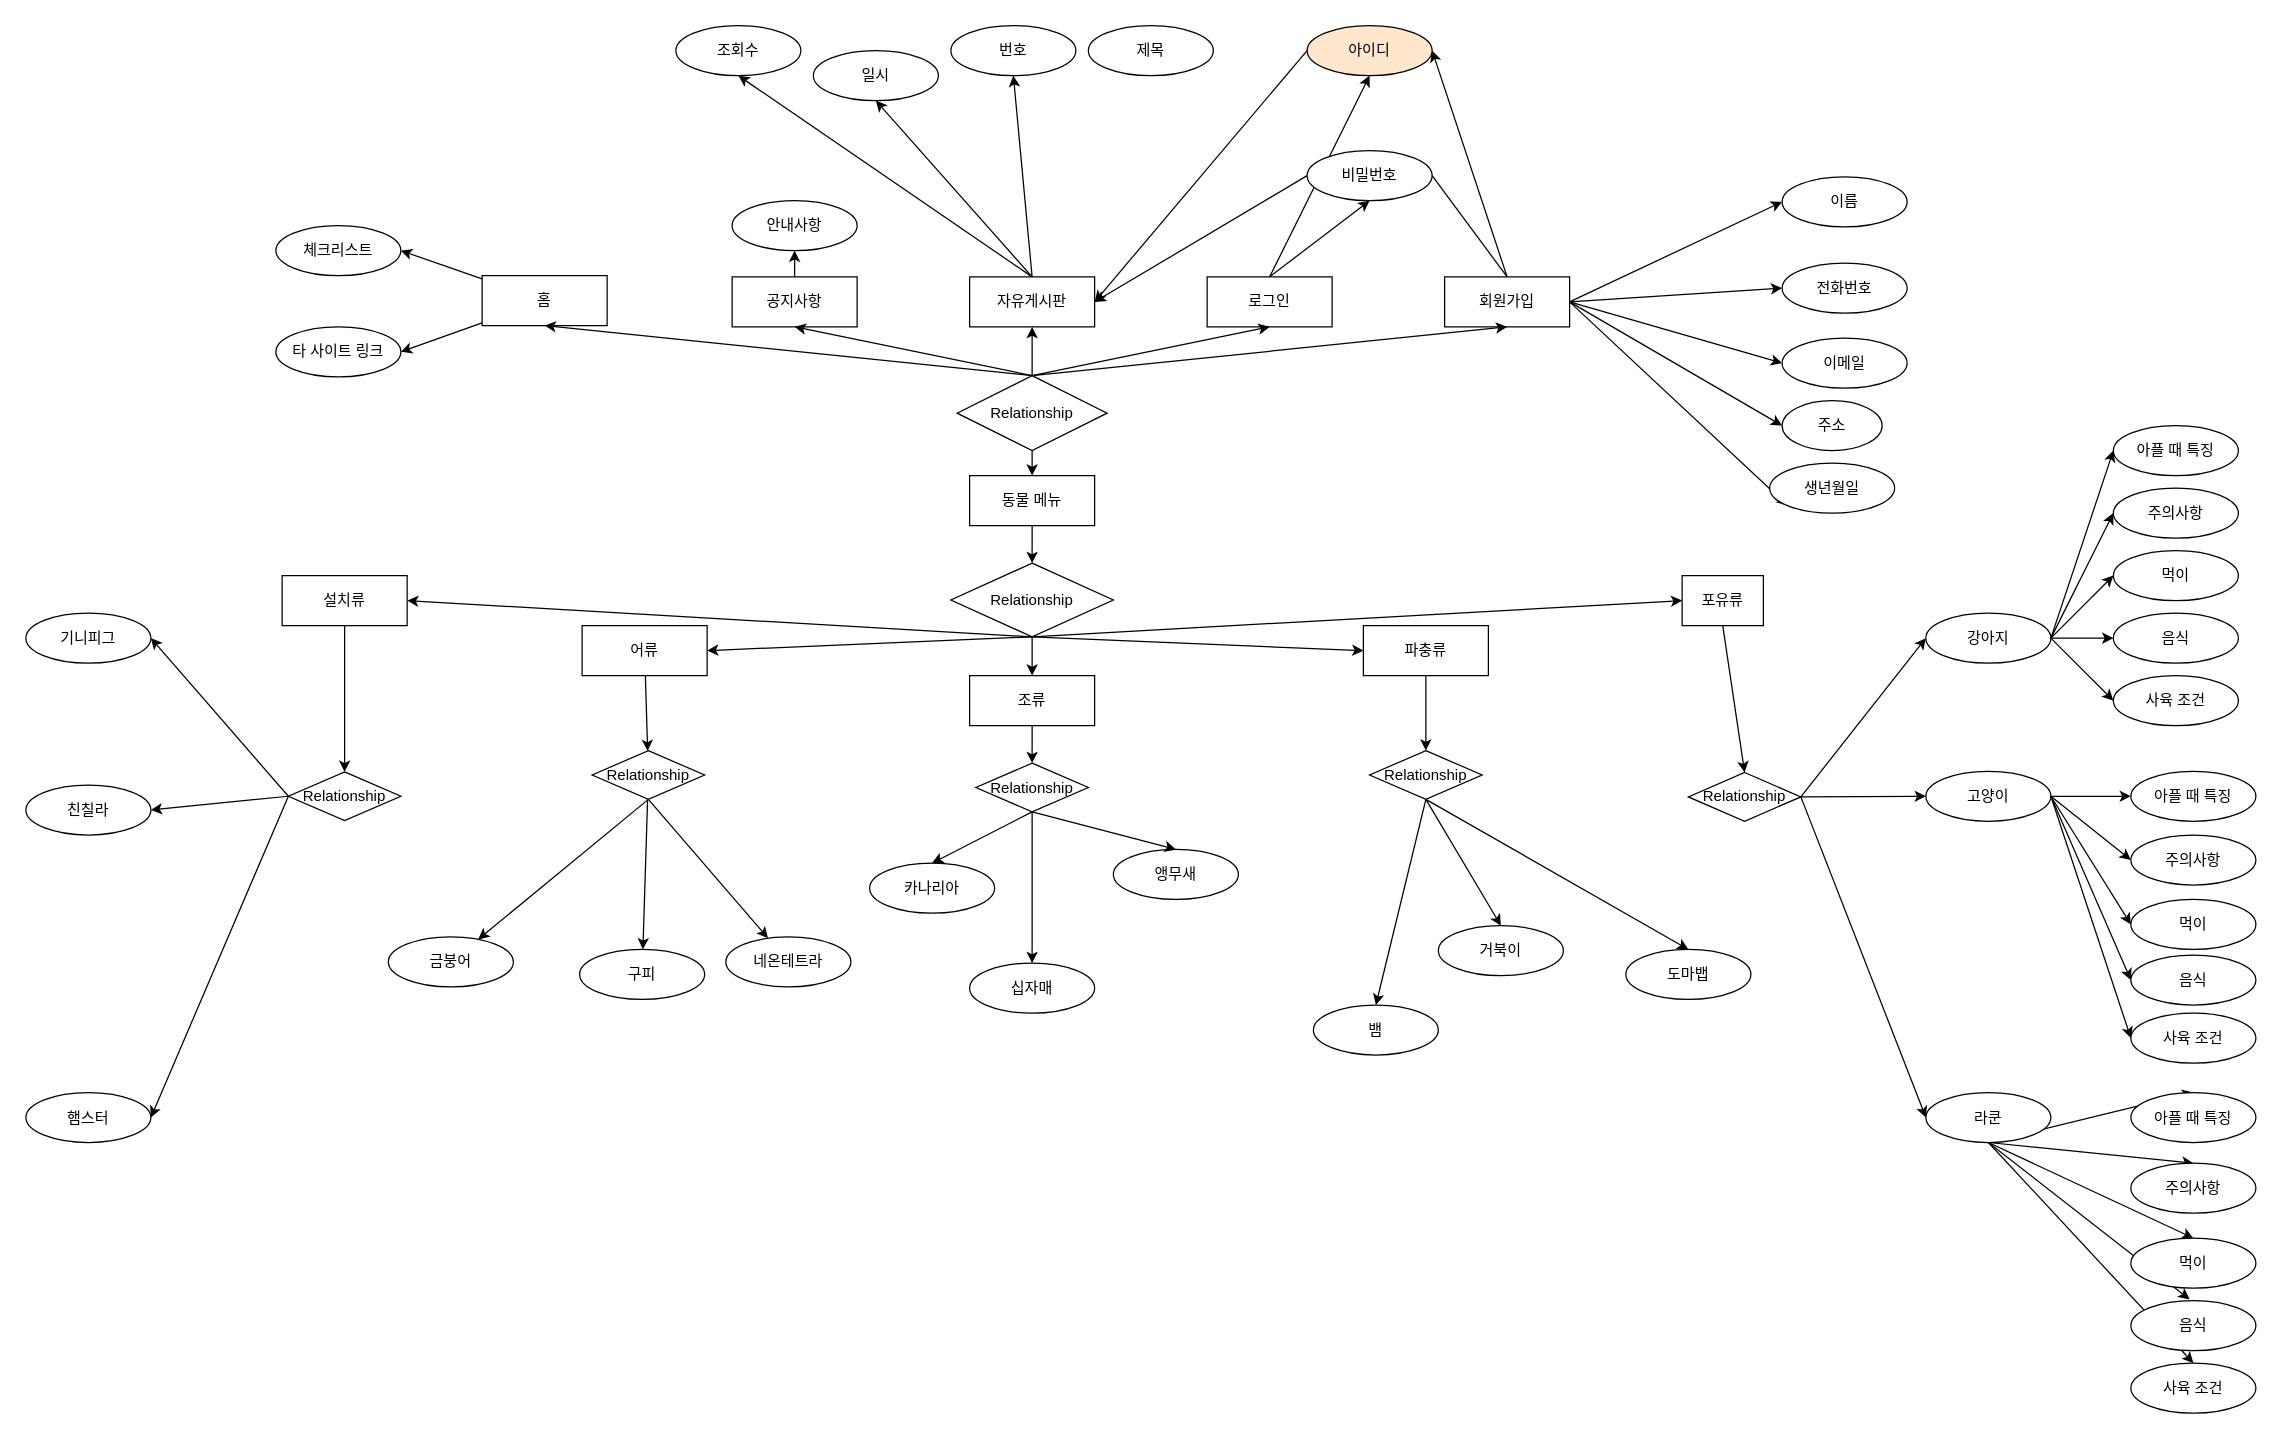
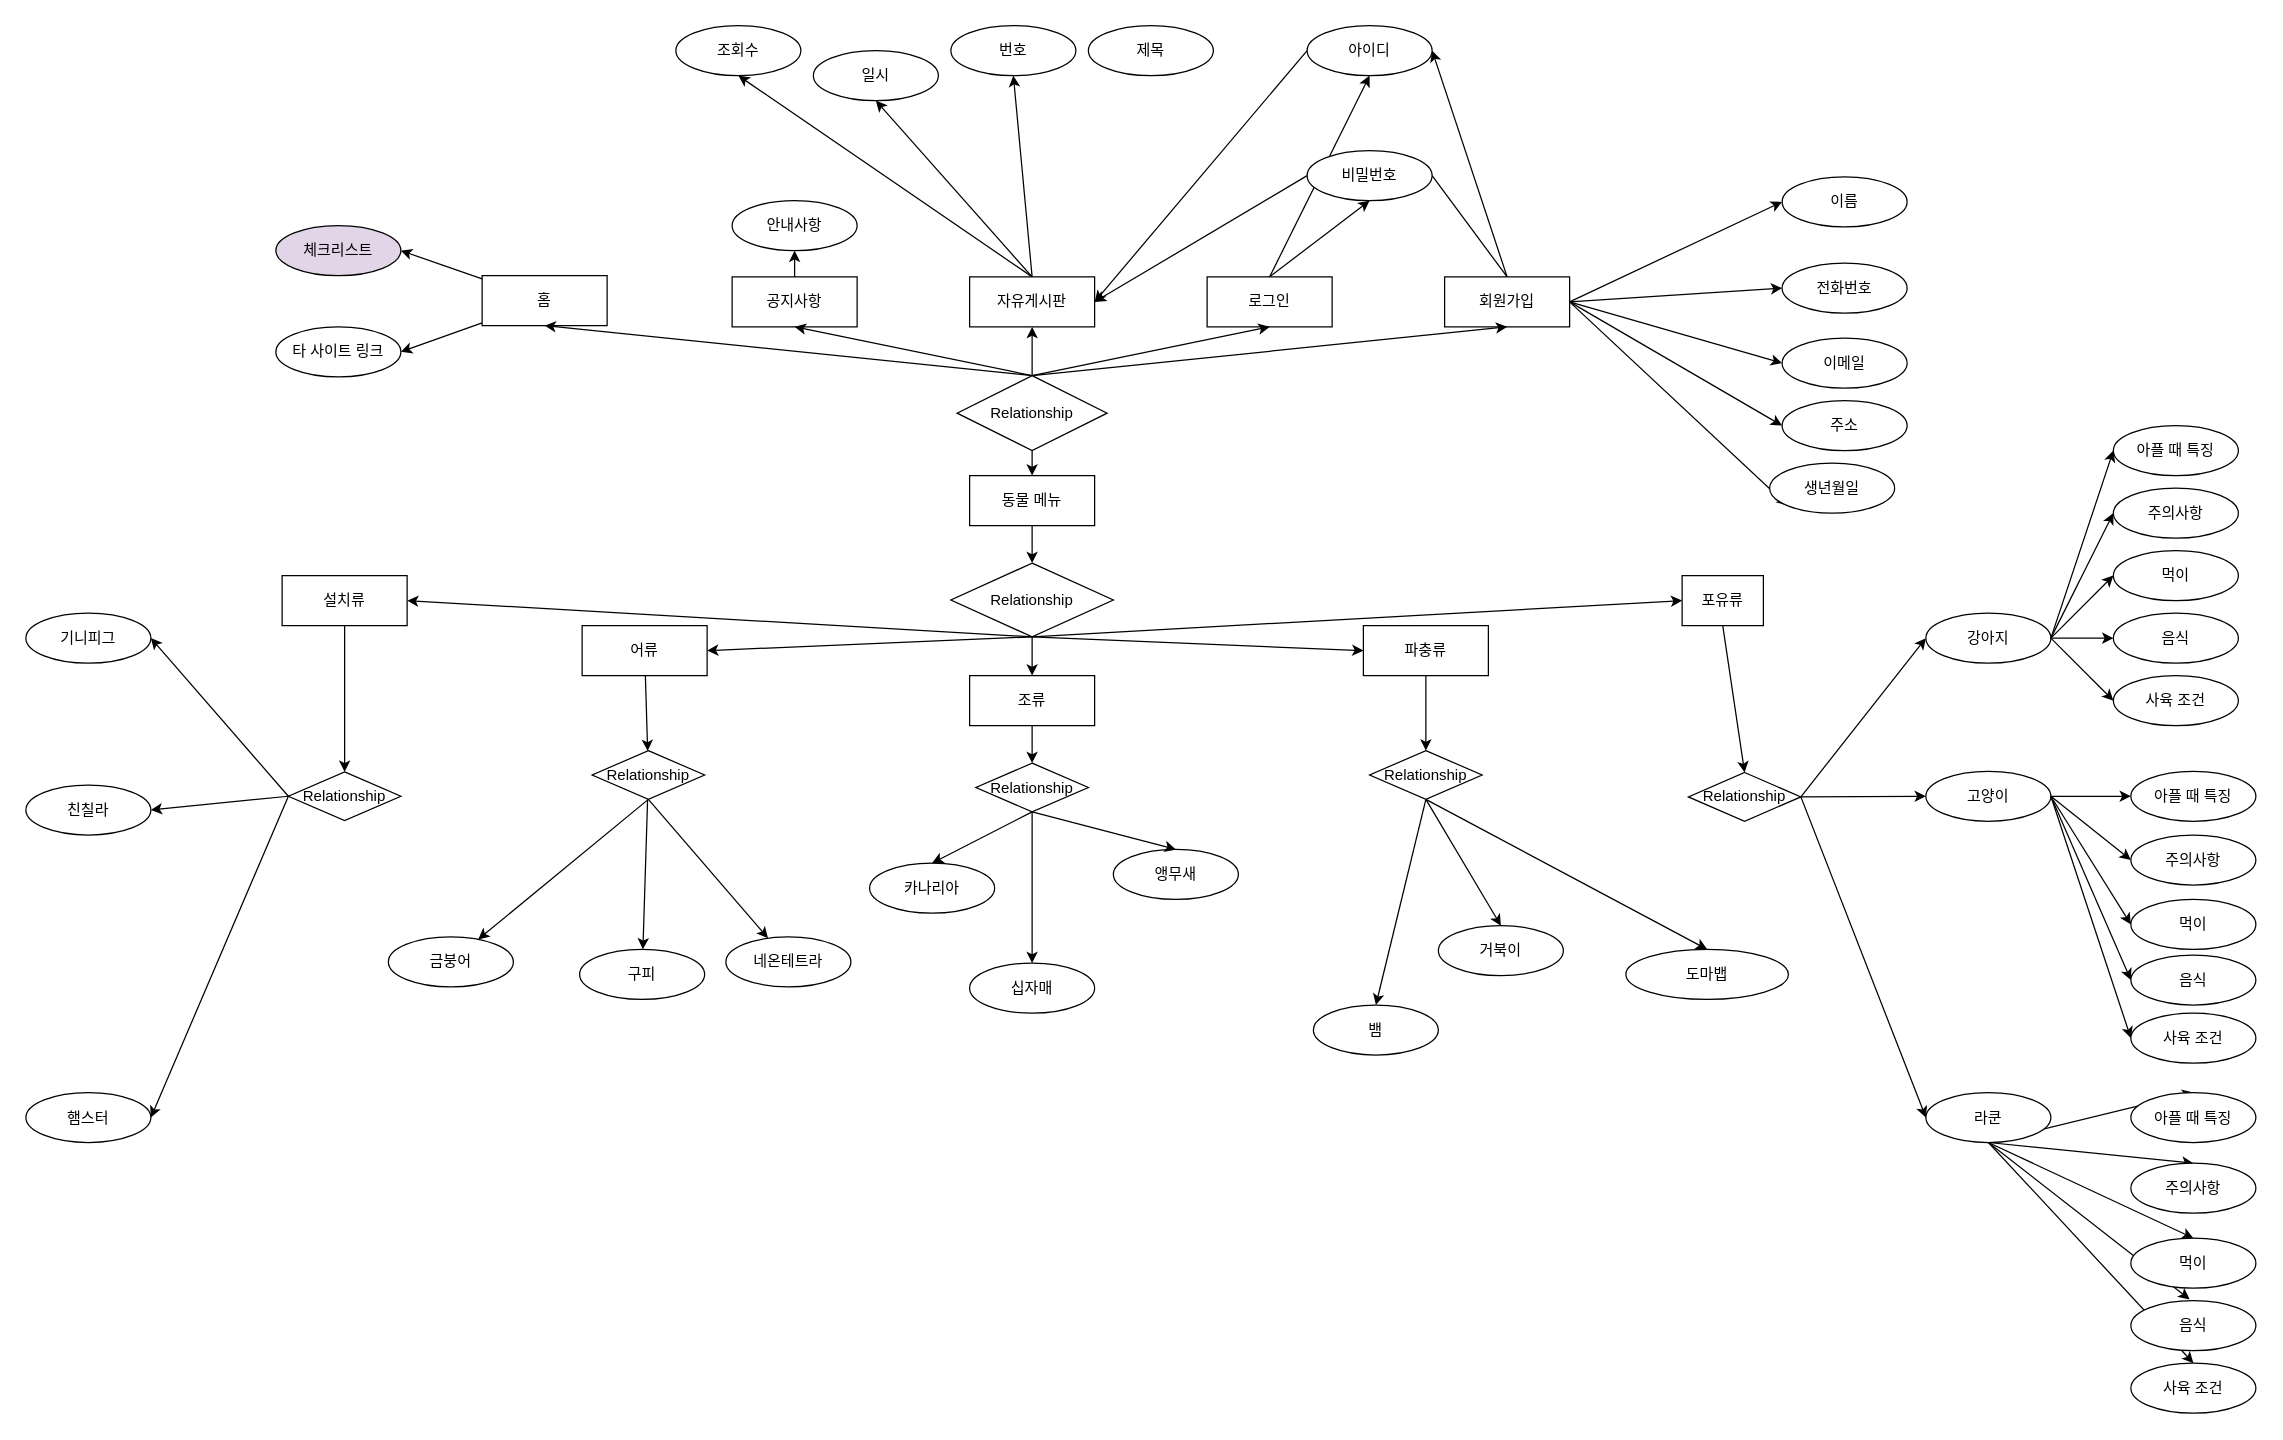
node "아이디": fillcolor #ffe6cc -> #ffffff
node "체크리스트": fillcolor #ffffff -> #e1d5e7
node "주소": size 100x50 -> 125x50
node "도마뱁": size 125x50 -> 163x50
